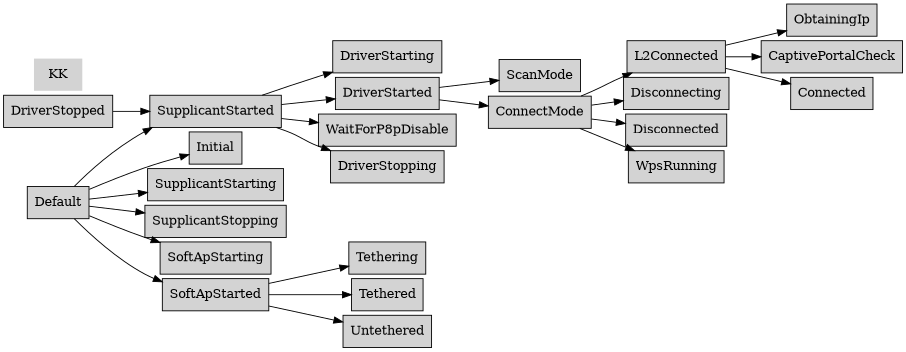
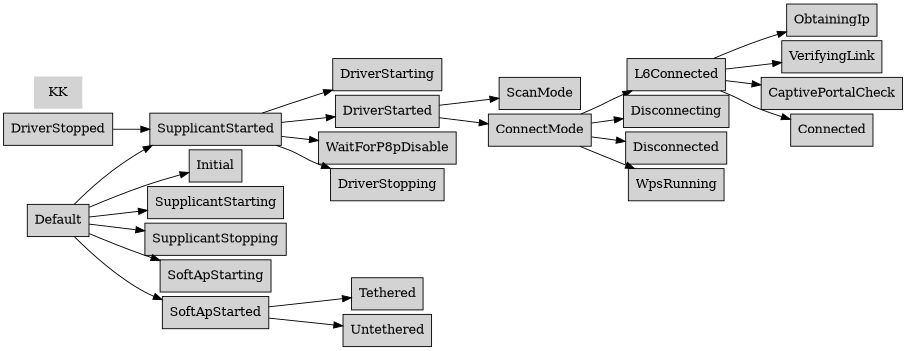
node "L2Connected": label "L2Connected" -> "L6Connected"
node "VerifyingLink": added
node "Tethering": removed
